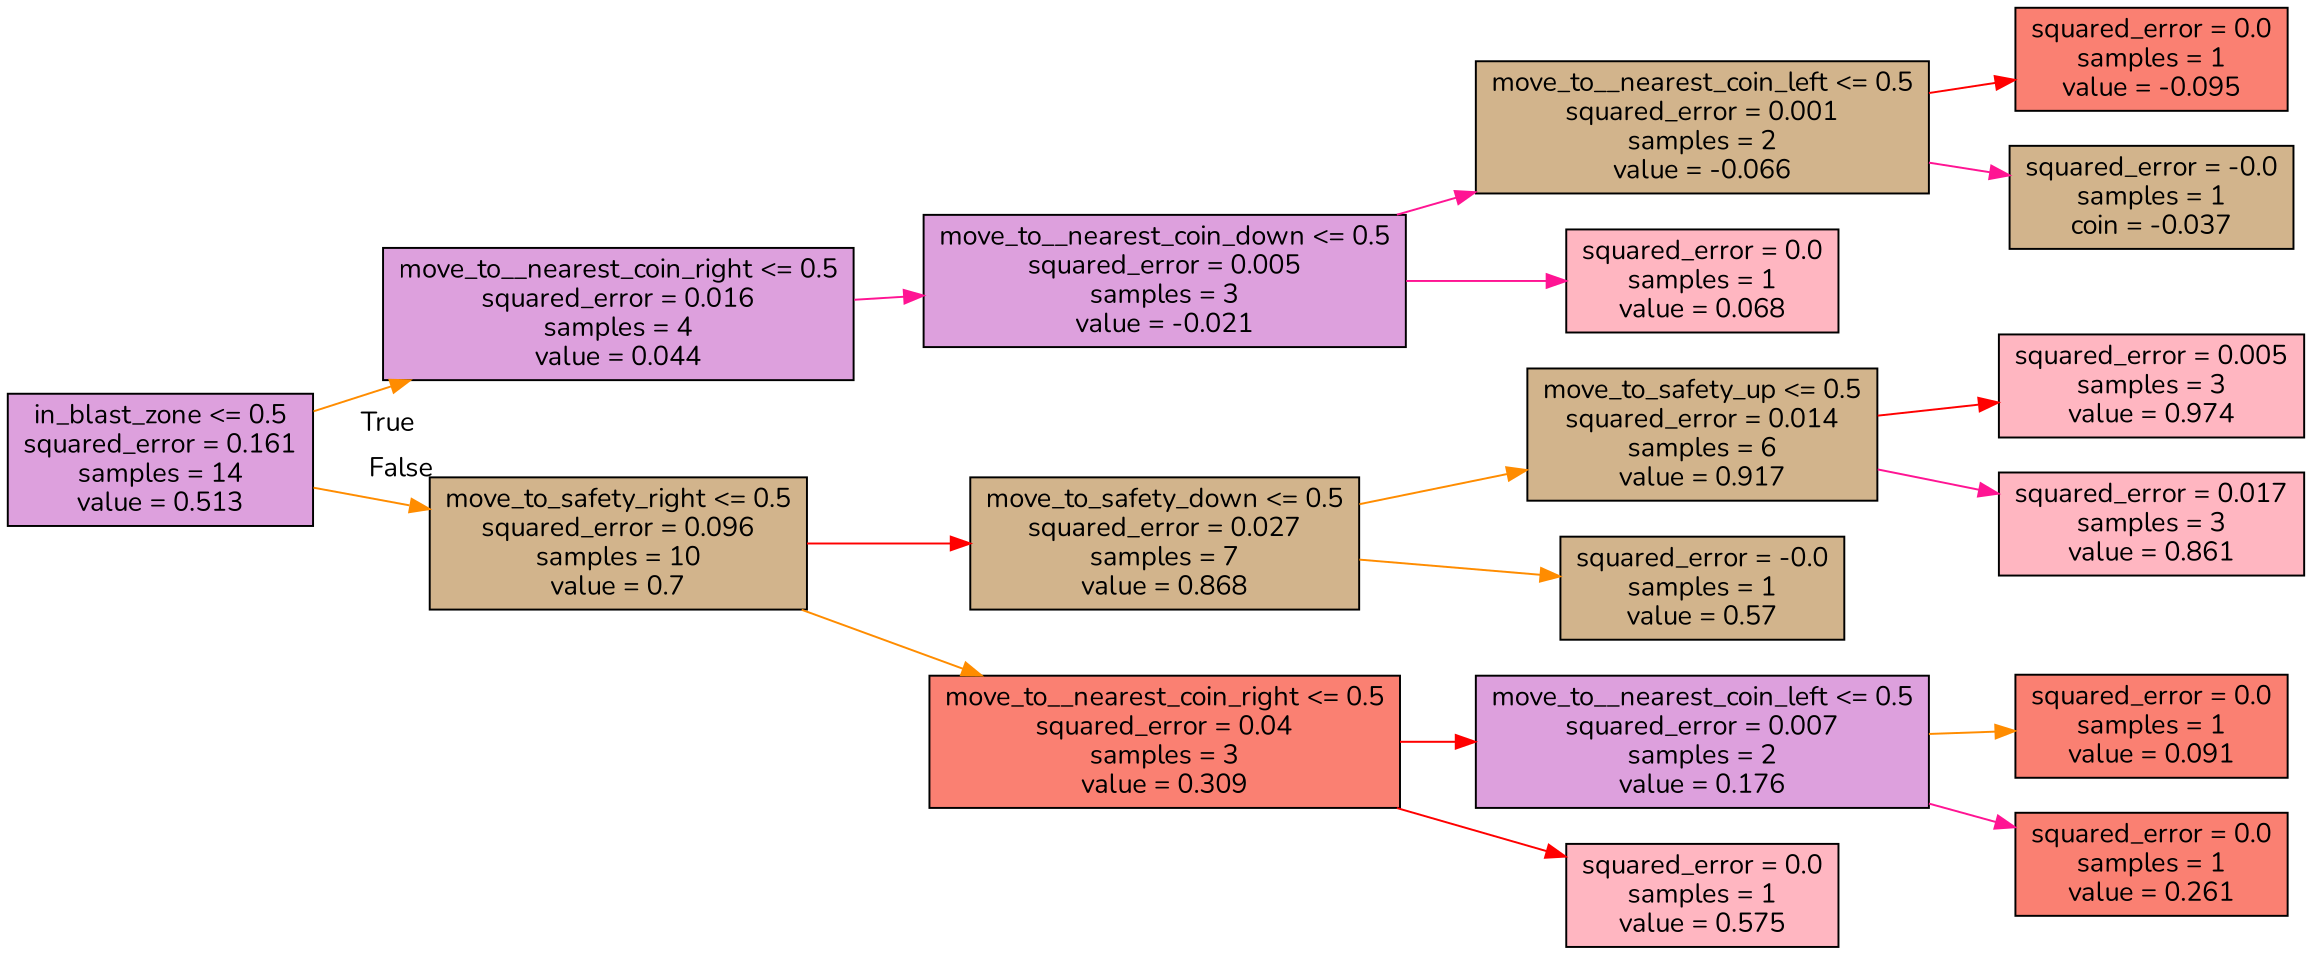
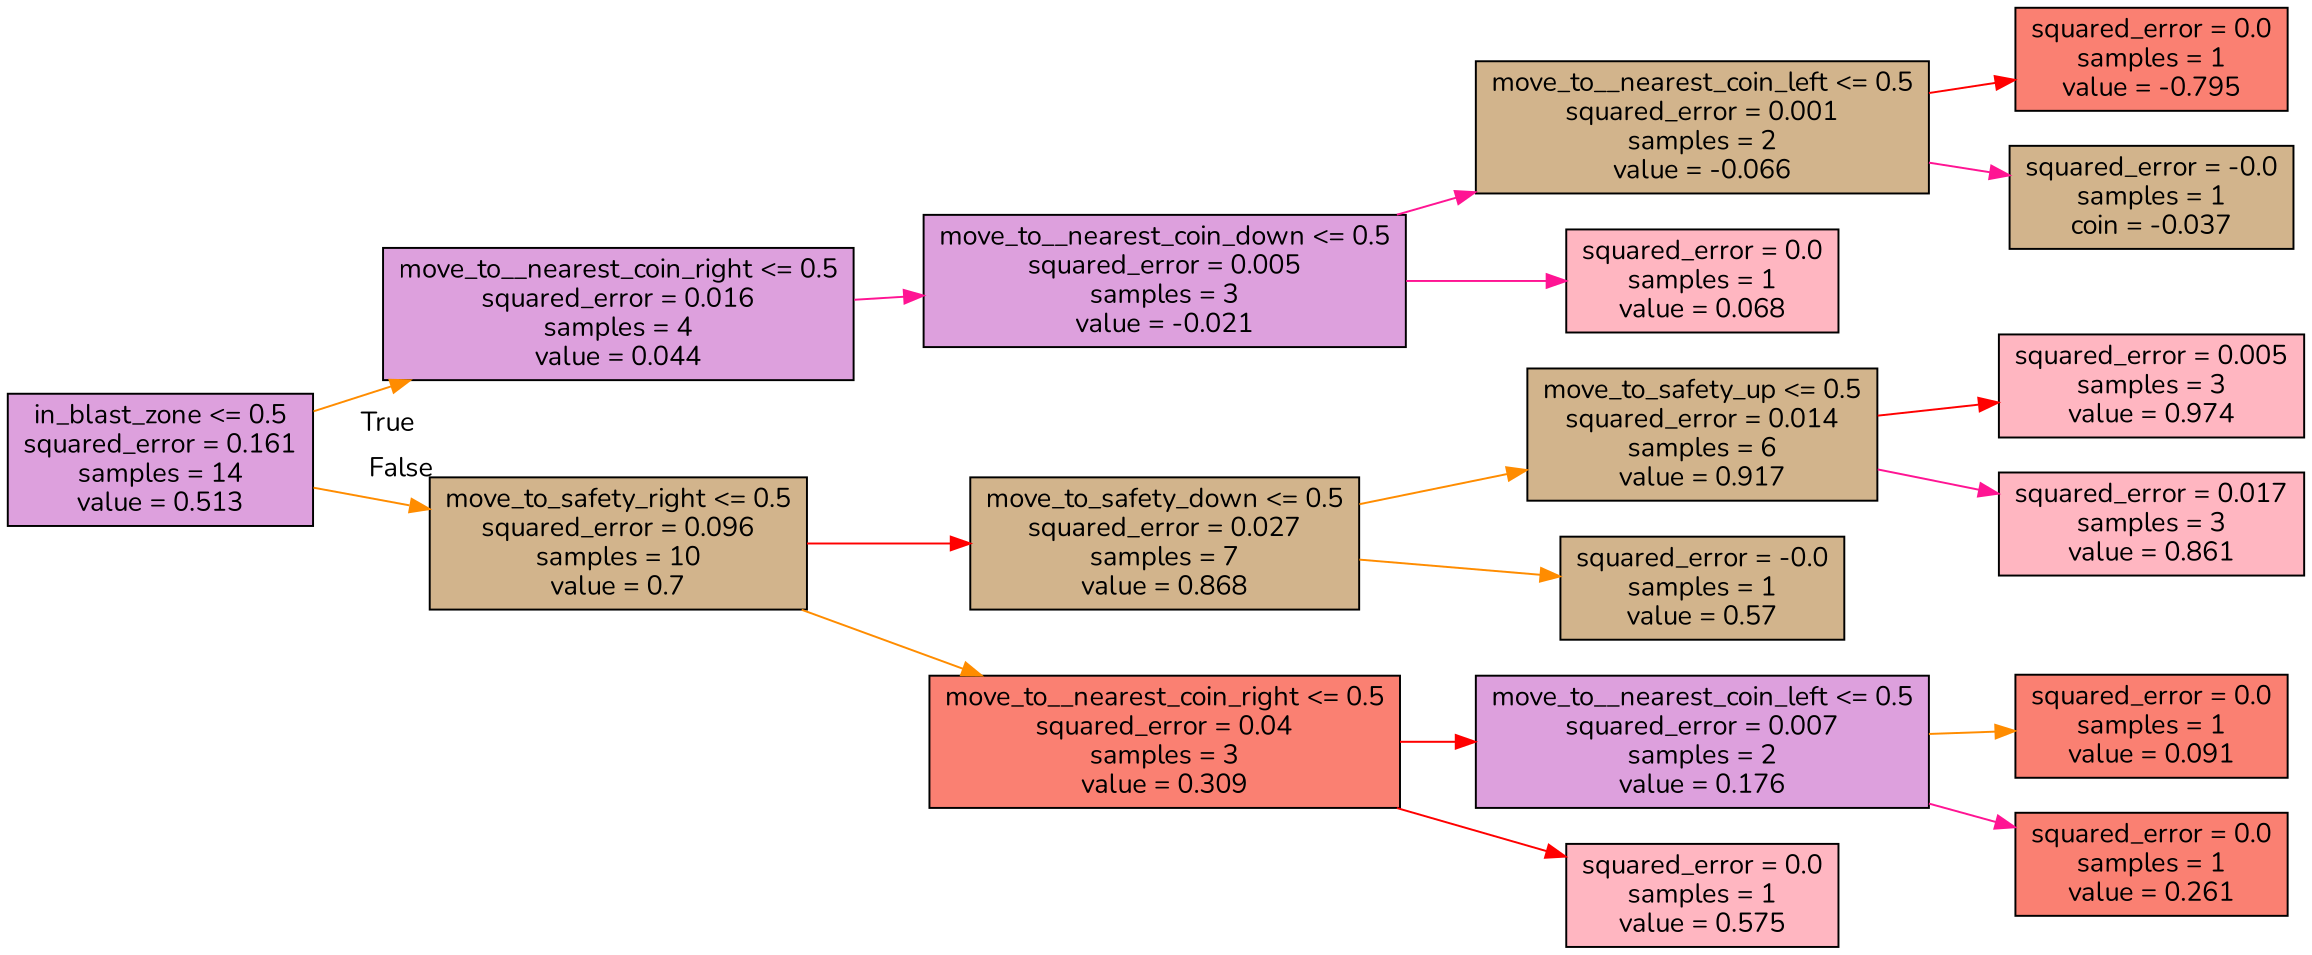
node "squared_error = 0.0 samples = 1 value = -0.095": label "squared_error = 0.0 samples = 1 value = -0.095" -> "squared_error = 0.0 samples = 1 value = -0.795"
